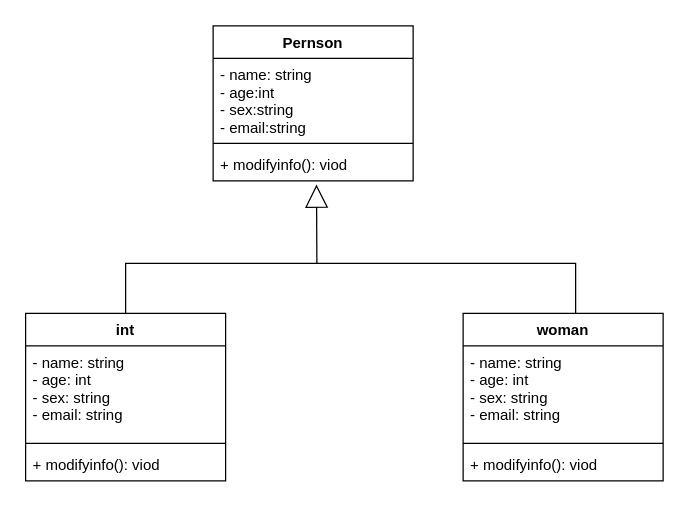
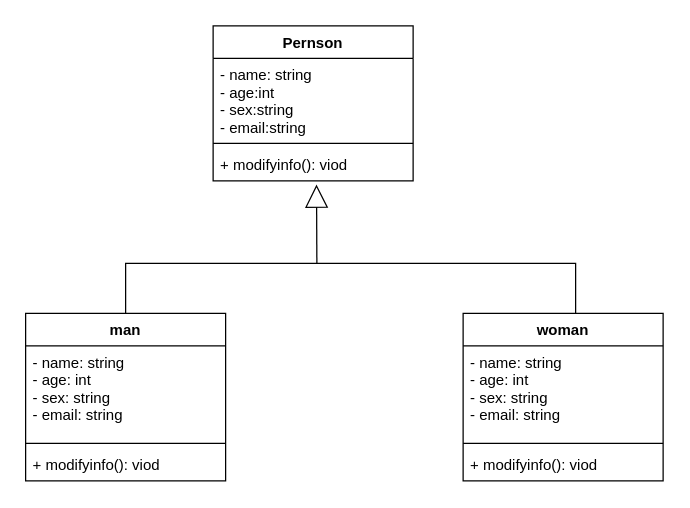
node "int": label "int" -> "man"
